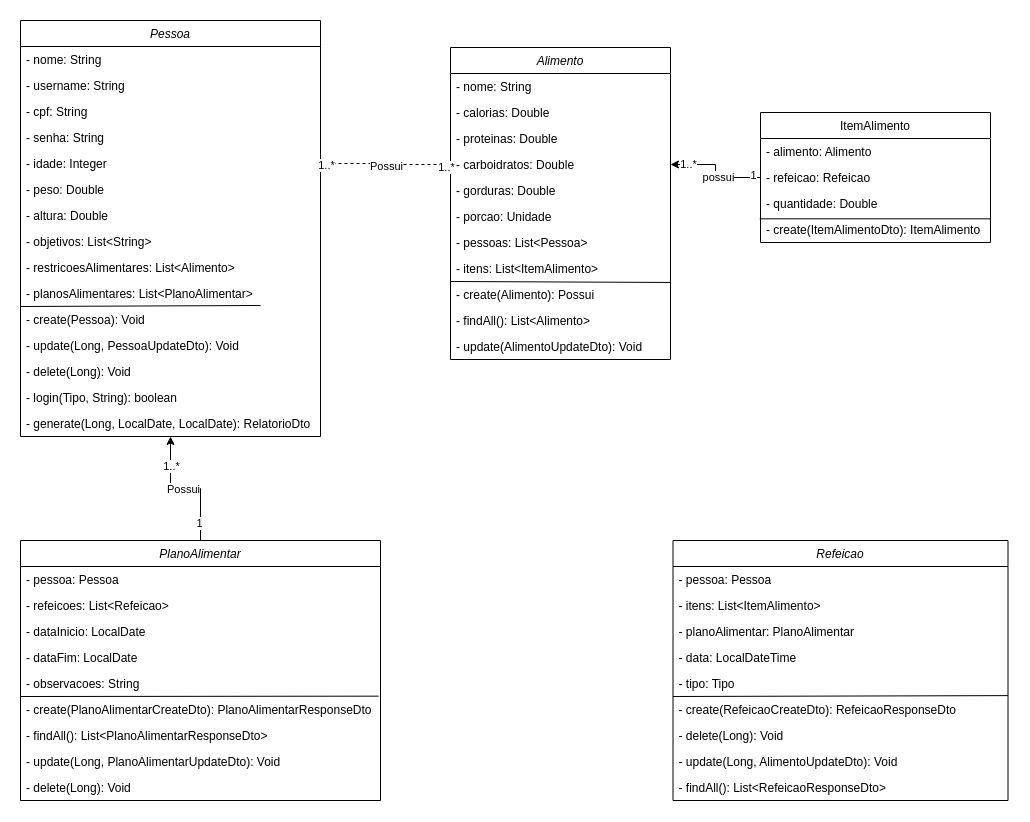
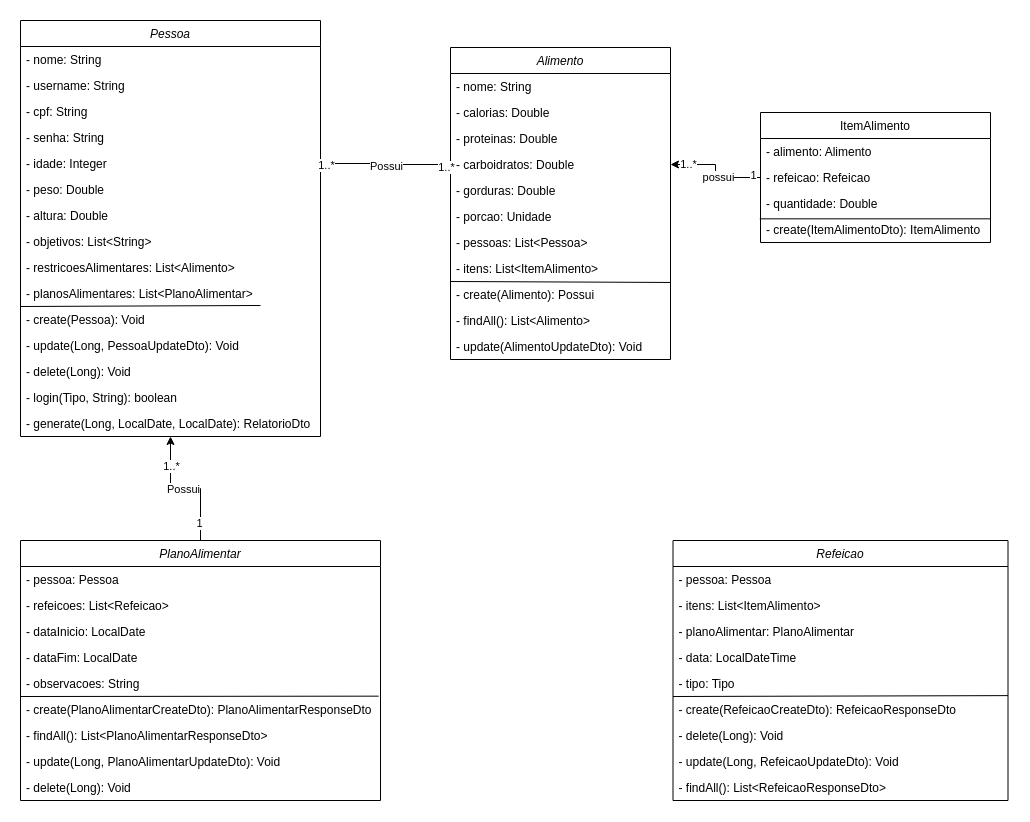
edge "- idade: Integer" -- "- carboidratos: Double": style dashed -> solid
node "- update(Long, AlimentoUpdateDto): Void": label "- update(Long, AlimentoUpdateDto): Void" -> "- update(Long, RefeicaoUpdateDto): Void"
